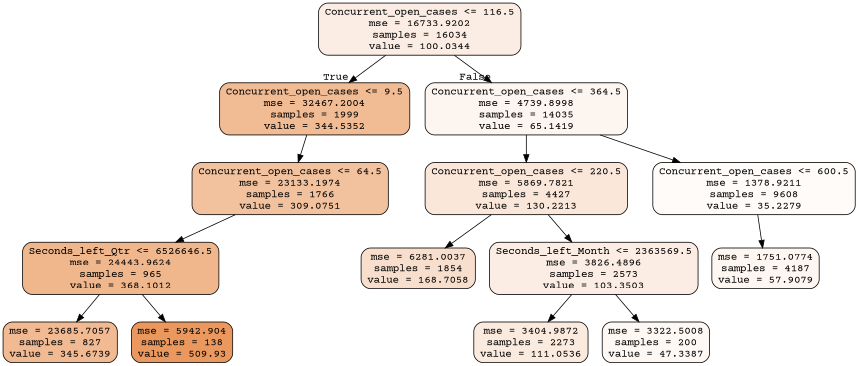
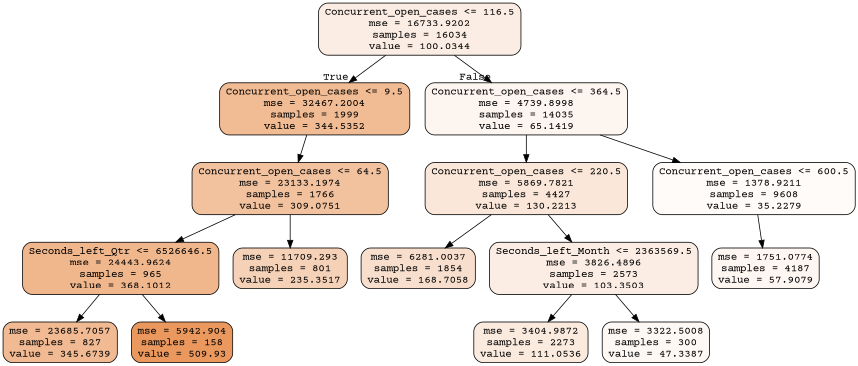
node "mse = 11709.293 samples = 801 value = 235.3517": added
node "mse = 5942.904 samples = 138 value = 509.93": label "mse = 5942.904 samples = 138 value = 509.93" -> "mse = 5942.904 samples = 158 value = 509.93"
node "mse = 3322.5008 samples = 200 value = 47.3387": label "mse = 3322.5008 samples = 200 value = 47.3387" -> "mse = 3322.5008 samples = 300 value = 47.3387"
